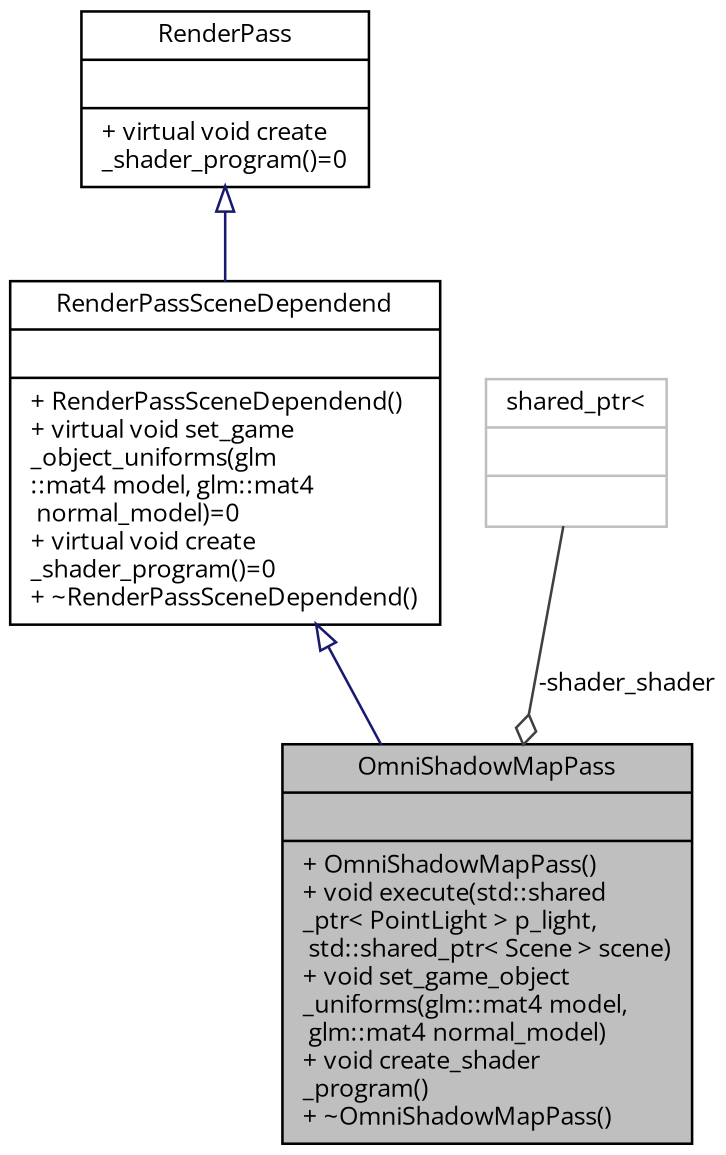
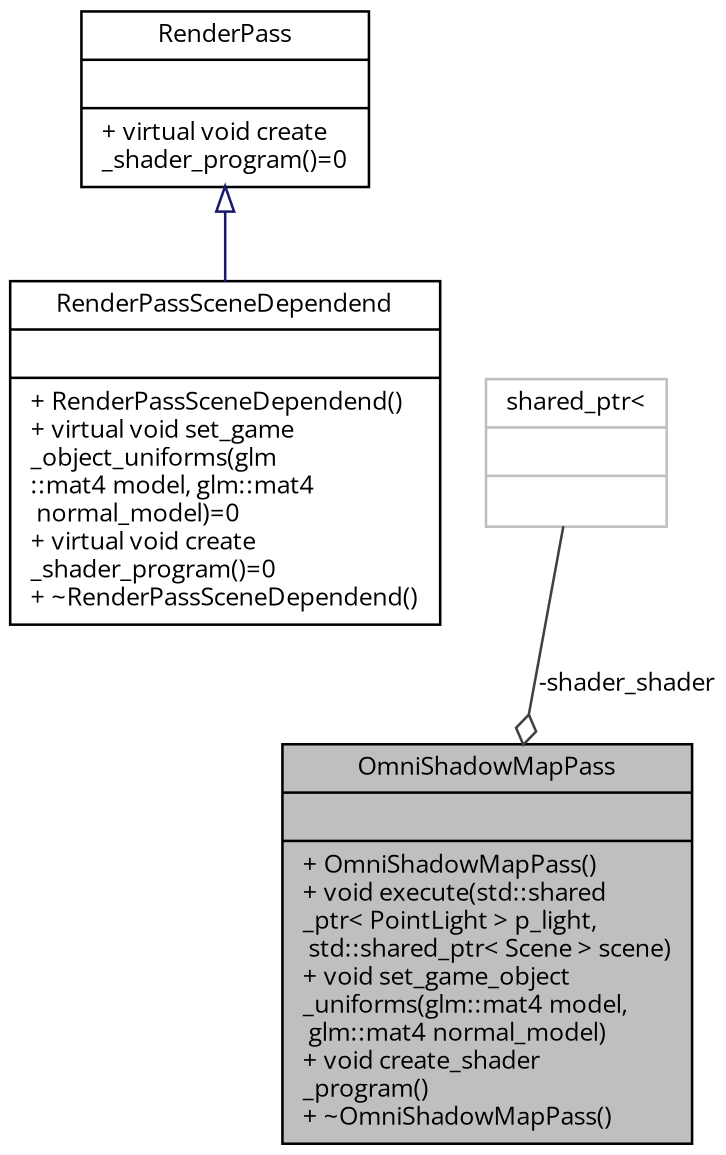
edge "OmniShadowMapPass" -> "RenderPassSceneDependend": removed
